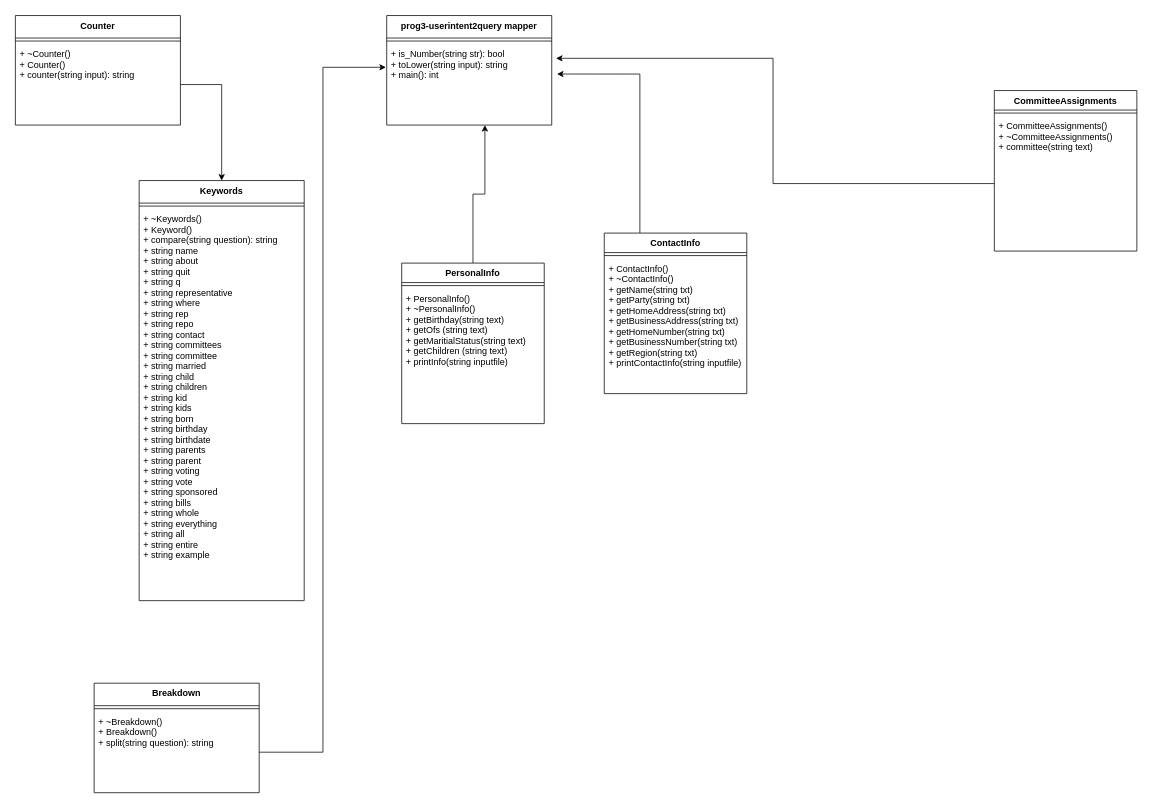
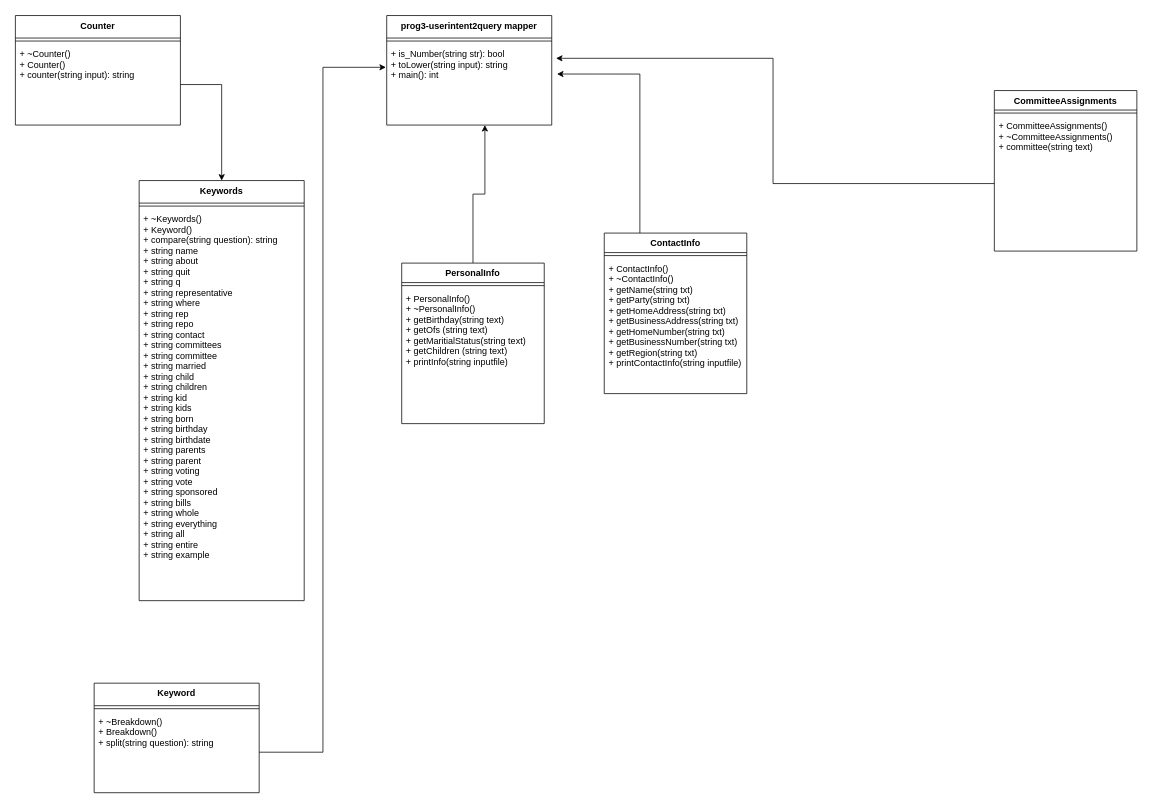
node "Breakdown": label "Breakdown" -> "Keyword"
